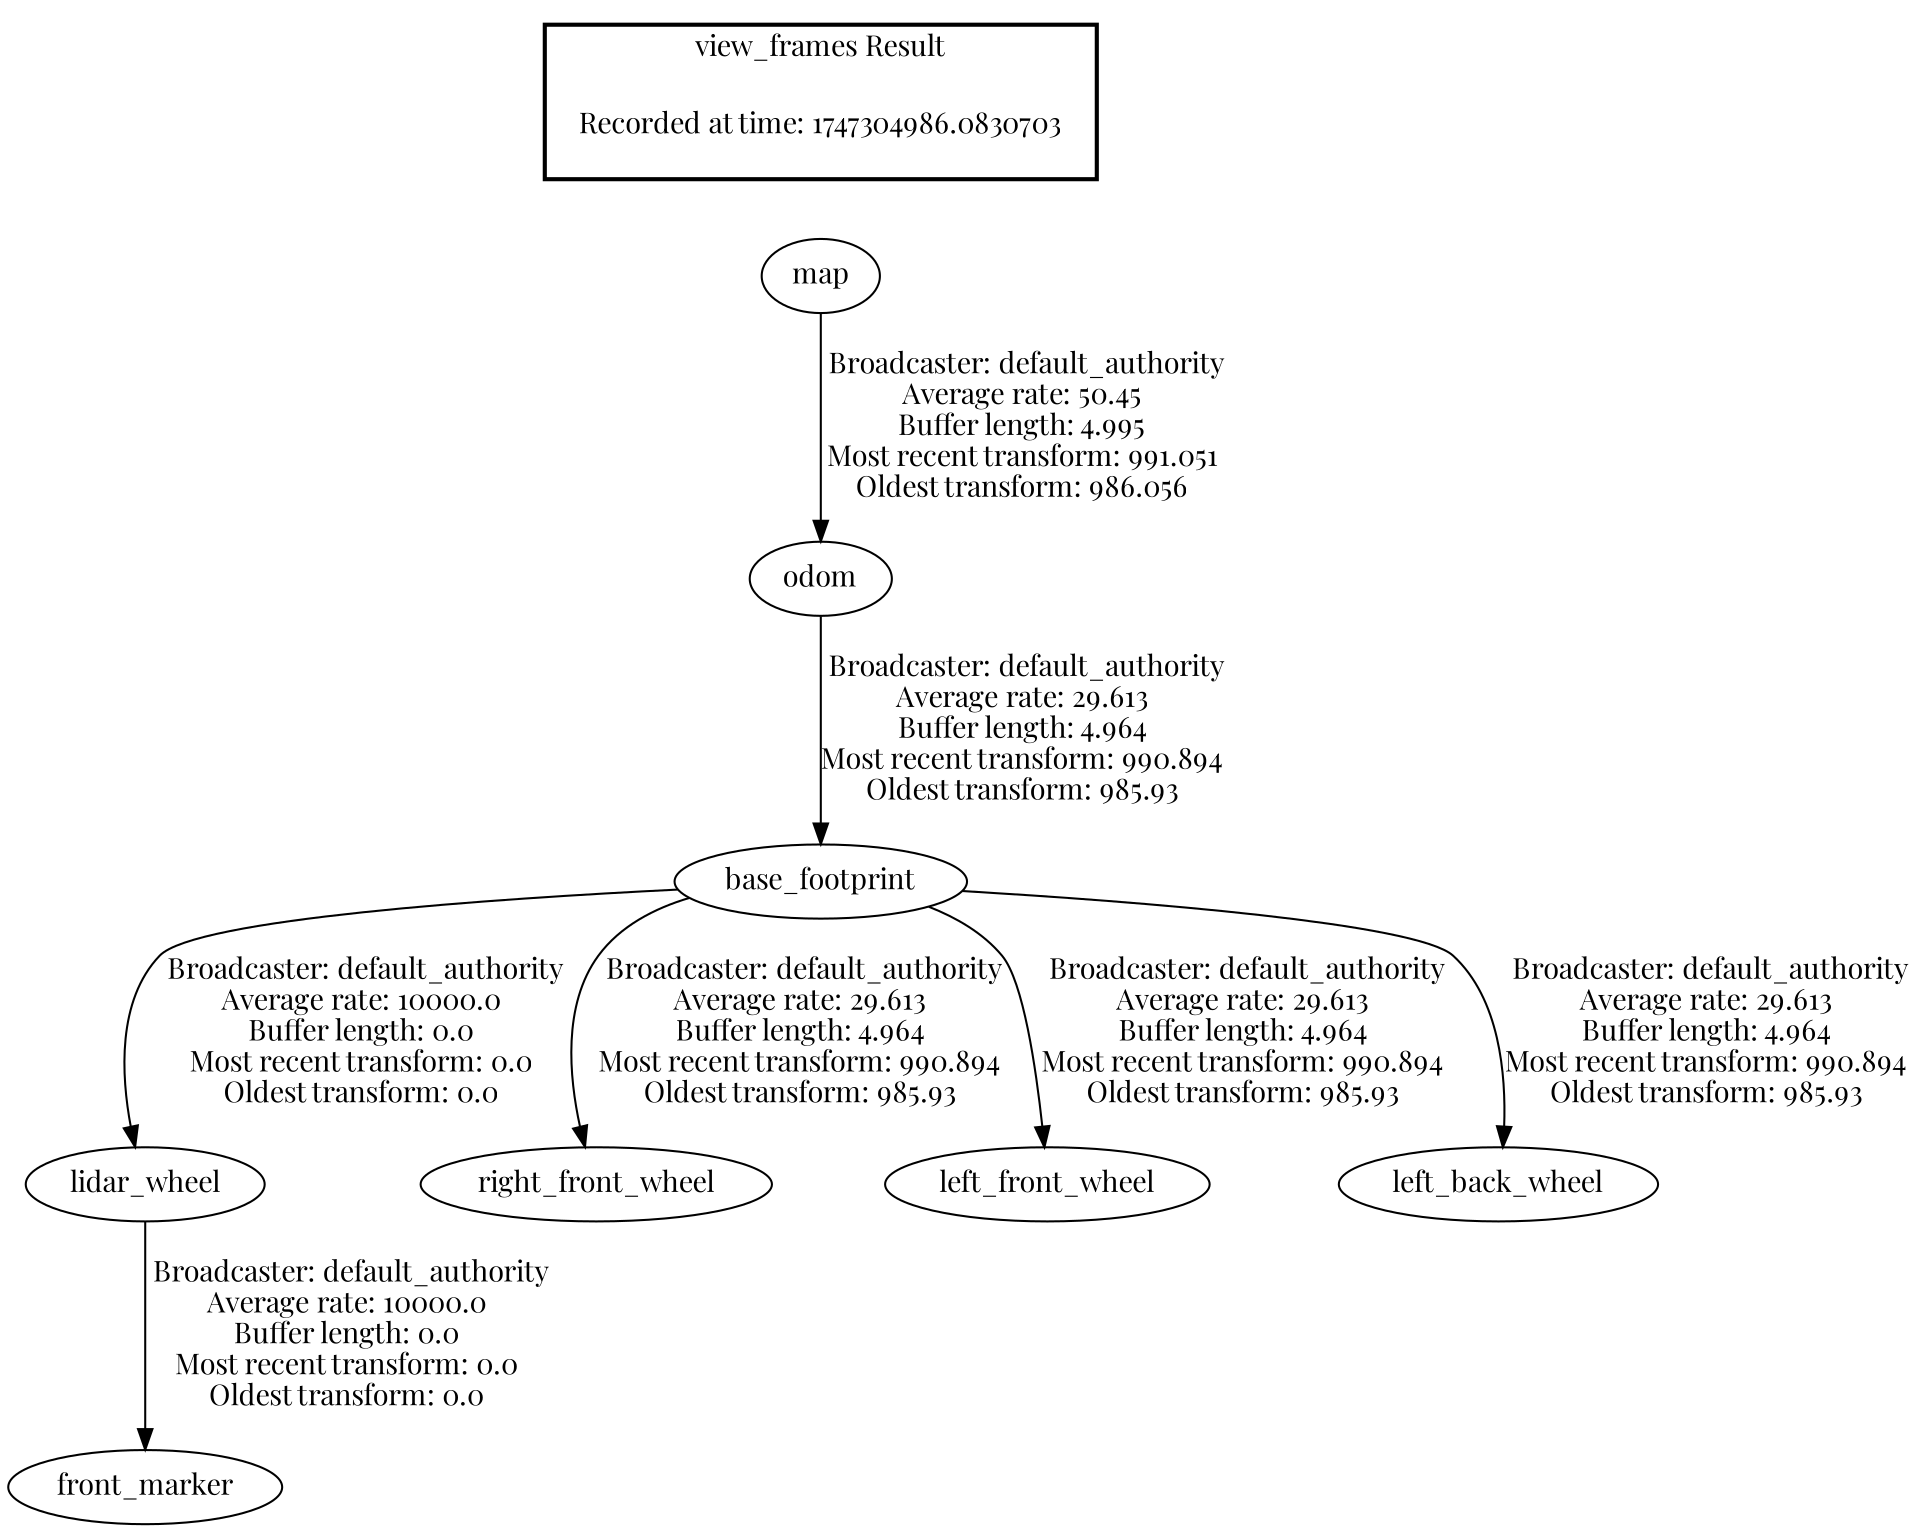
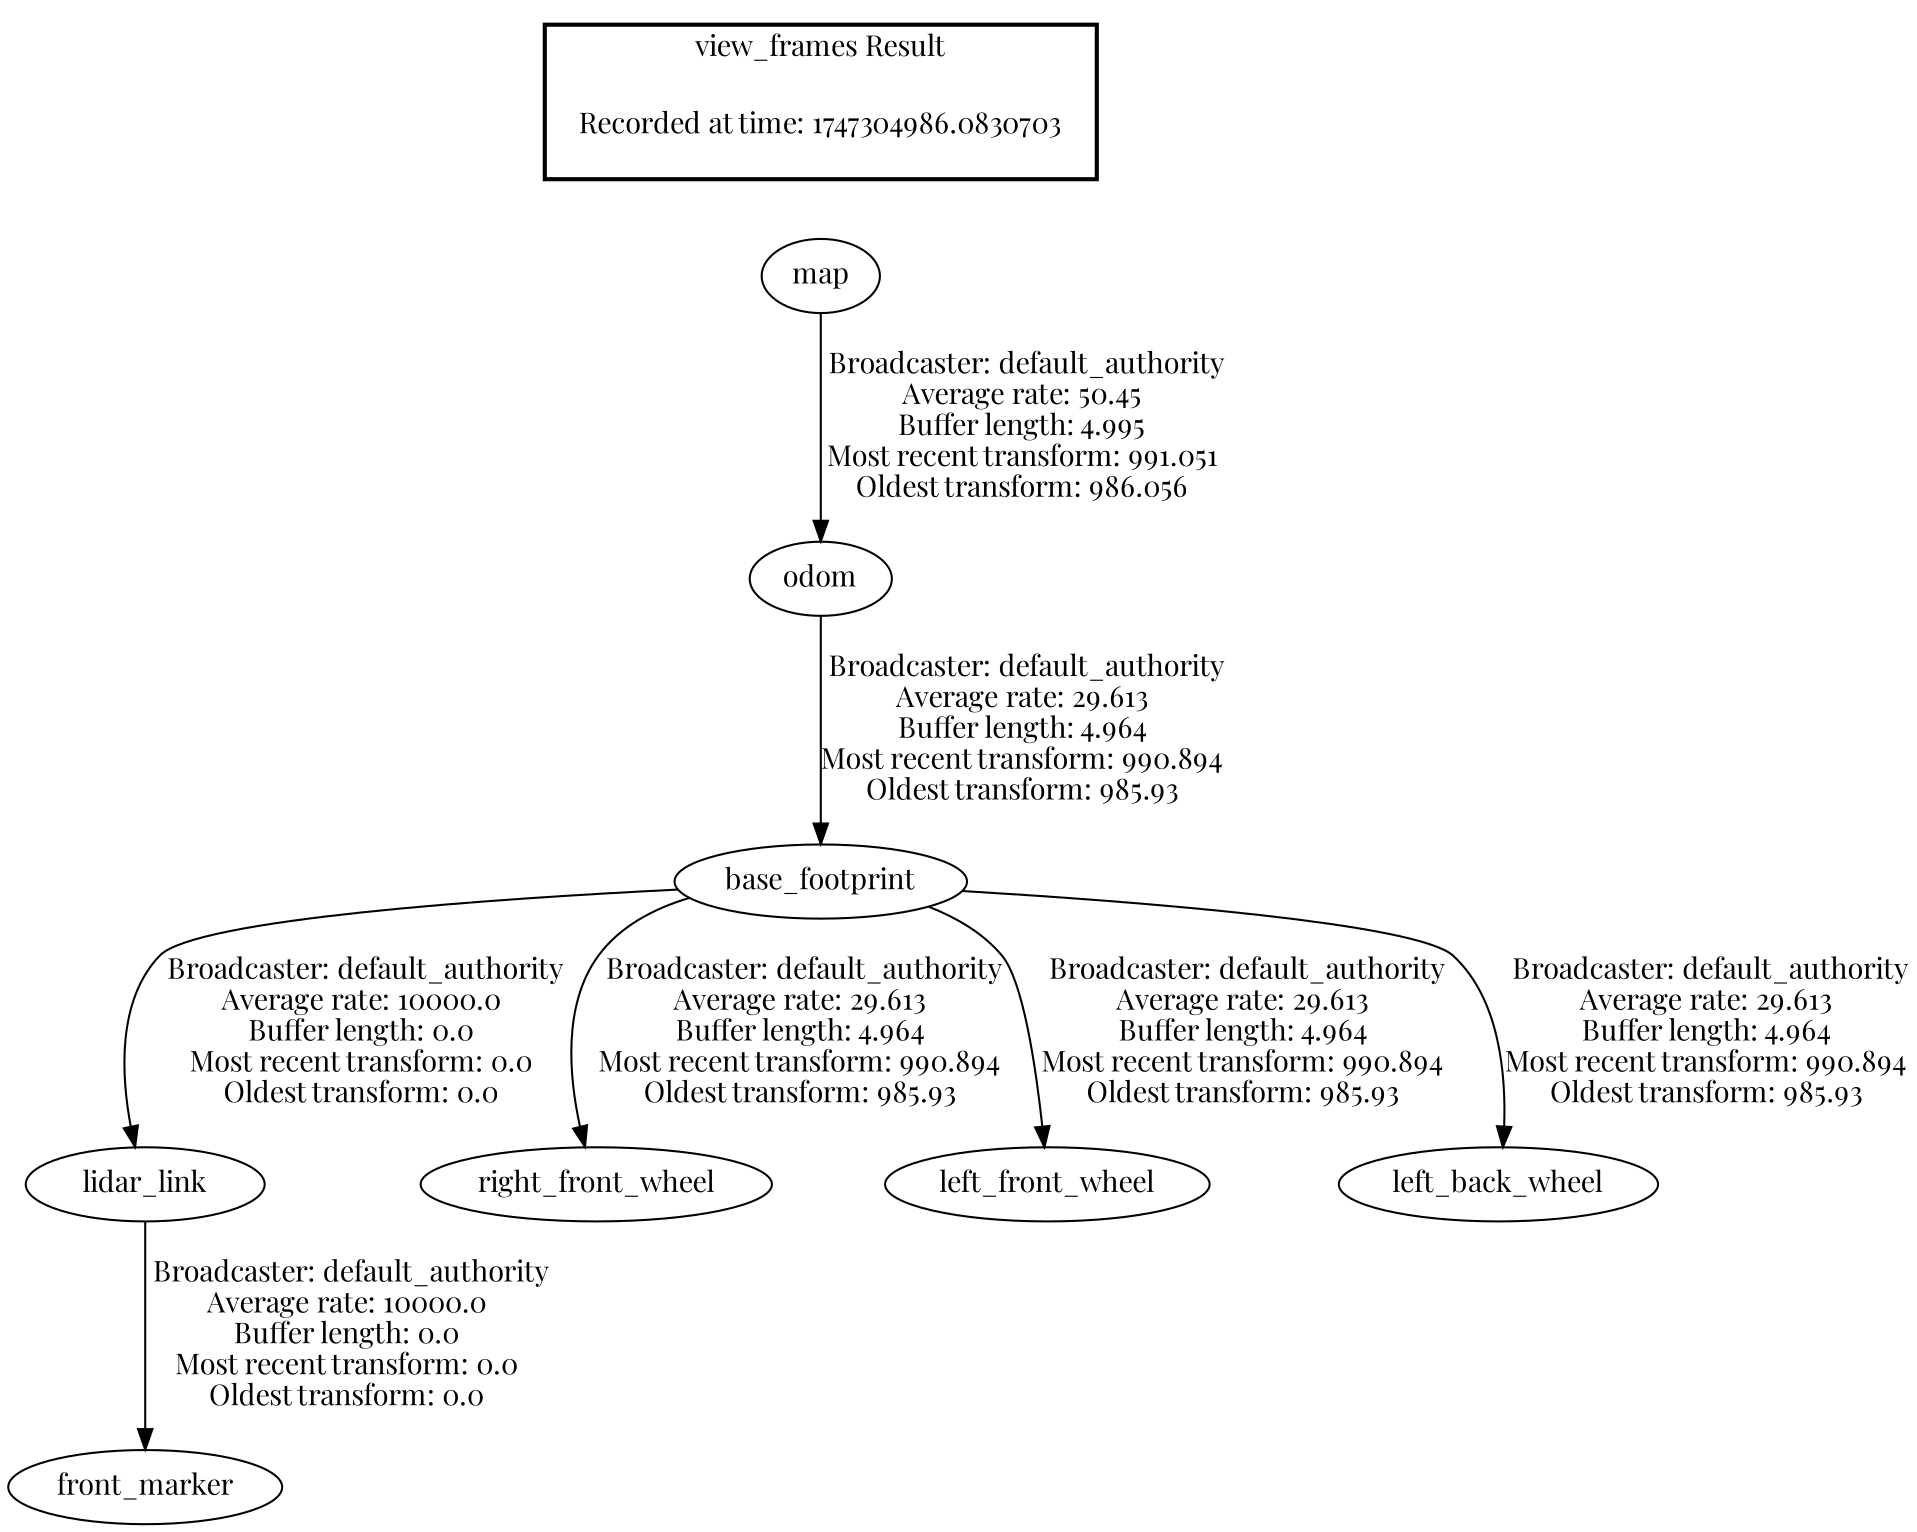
node "lidar_wheel": label "lidar_wheel" -> "lidar_link"
